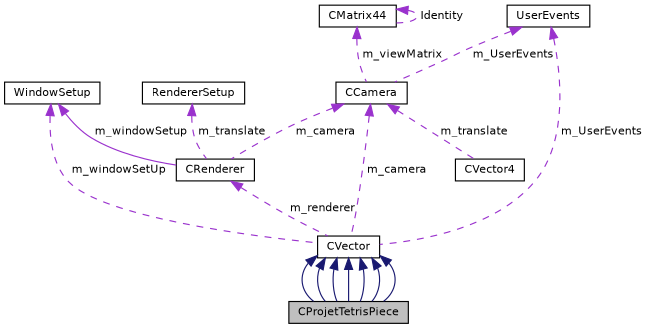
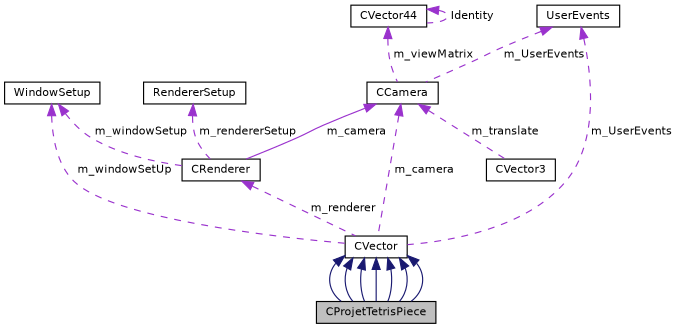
node "CMatrix44": label "CMatrix44" -> "CVector44"
edge "CRenderer" -> "CCamera": style dashed -> solid
edge "CRenderer" -> "RendererSetup": label " m_translate" -> " m_rendererSetup"
edge "CRenderer" -> "WindowSetup": style solid -> dashed
node "CVector4": label "CVector4" -> "CVector3"
